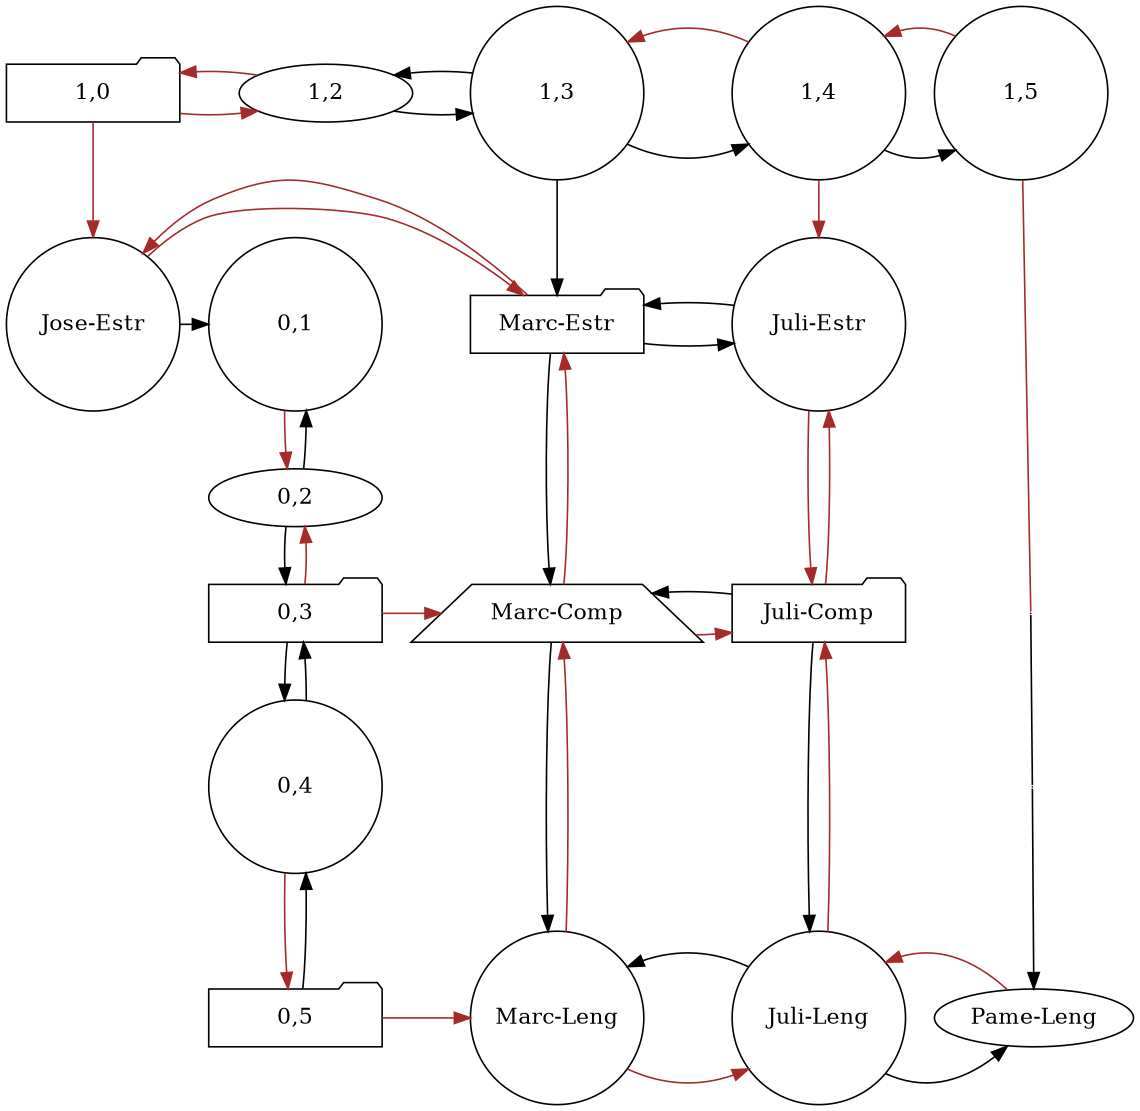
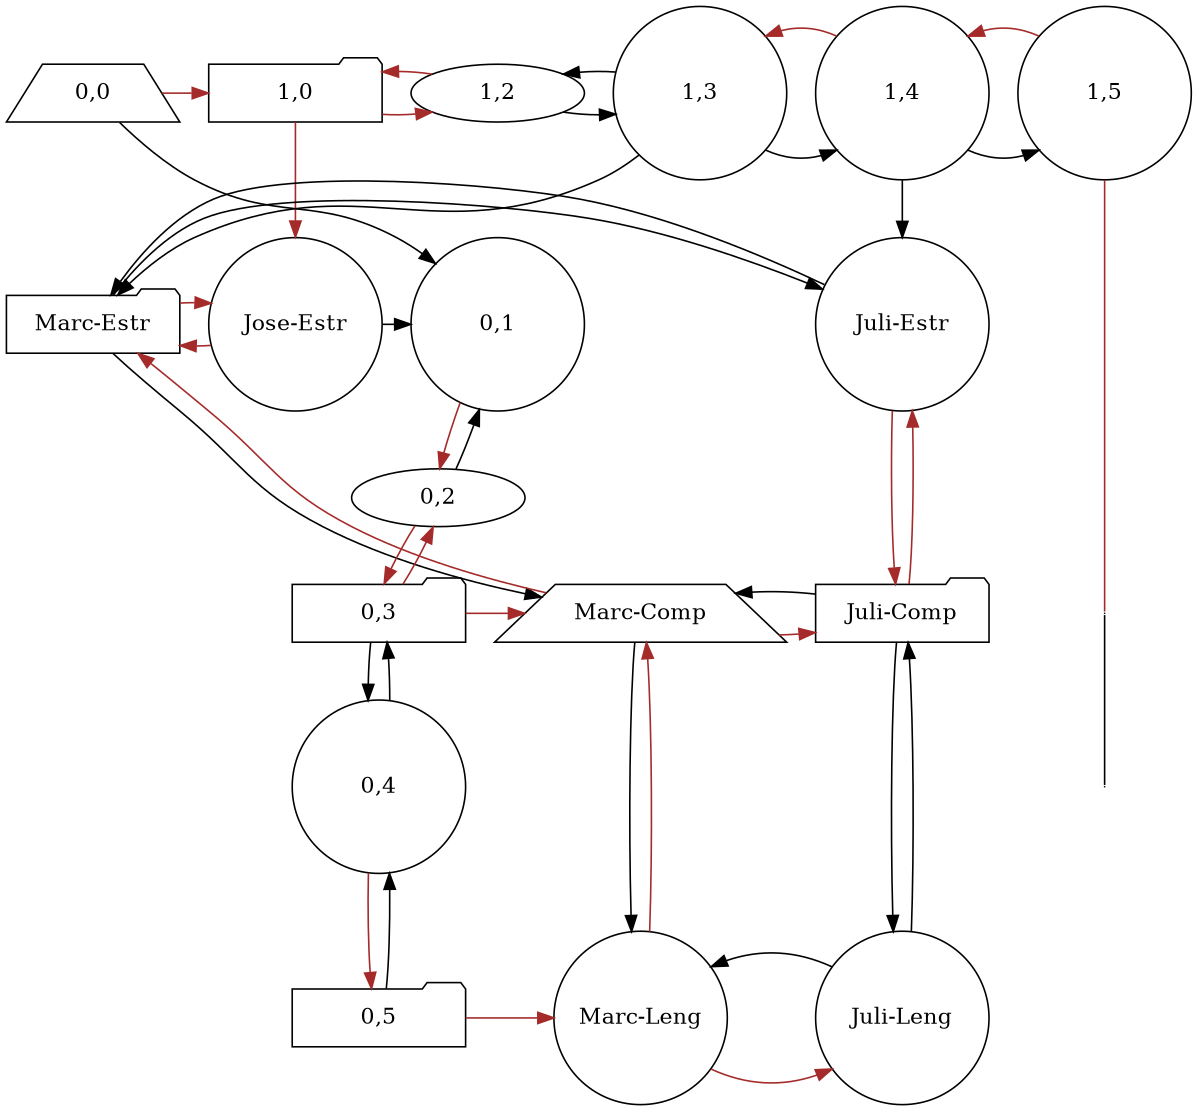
node "0,0": added
edge "1,4" -> "Juli-Estr": color brown -> black
edge "0,2" -> "0,3": color black -> brown
edge "Juli-Leng" -> "Juli-Comp": color brown -> black
node "Pame-Leng": removed
